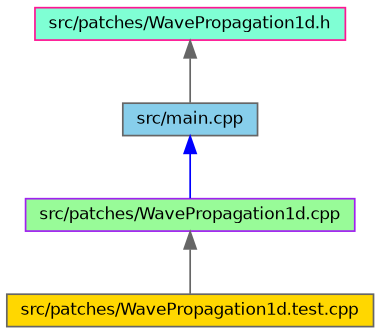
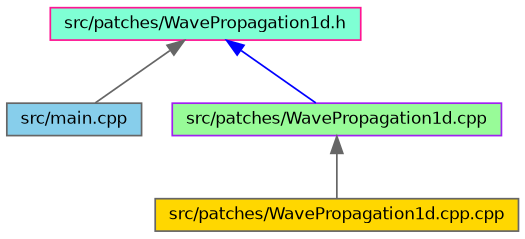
edge "src/patches/WavePropagation1d.cpp" -> "src/main.cpp": now "src/patches/WavePropagation1d.cpp" -> "src/patches/WavePropagation1d.h"
node "src/patches/WavePropagation1d.test.cpp": label "src/patches/WavePropagation1d.test.cpp" -> "src/patches/WavePropagation1d.cpp.cpp"
